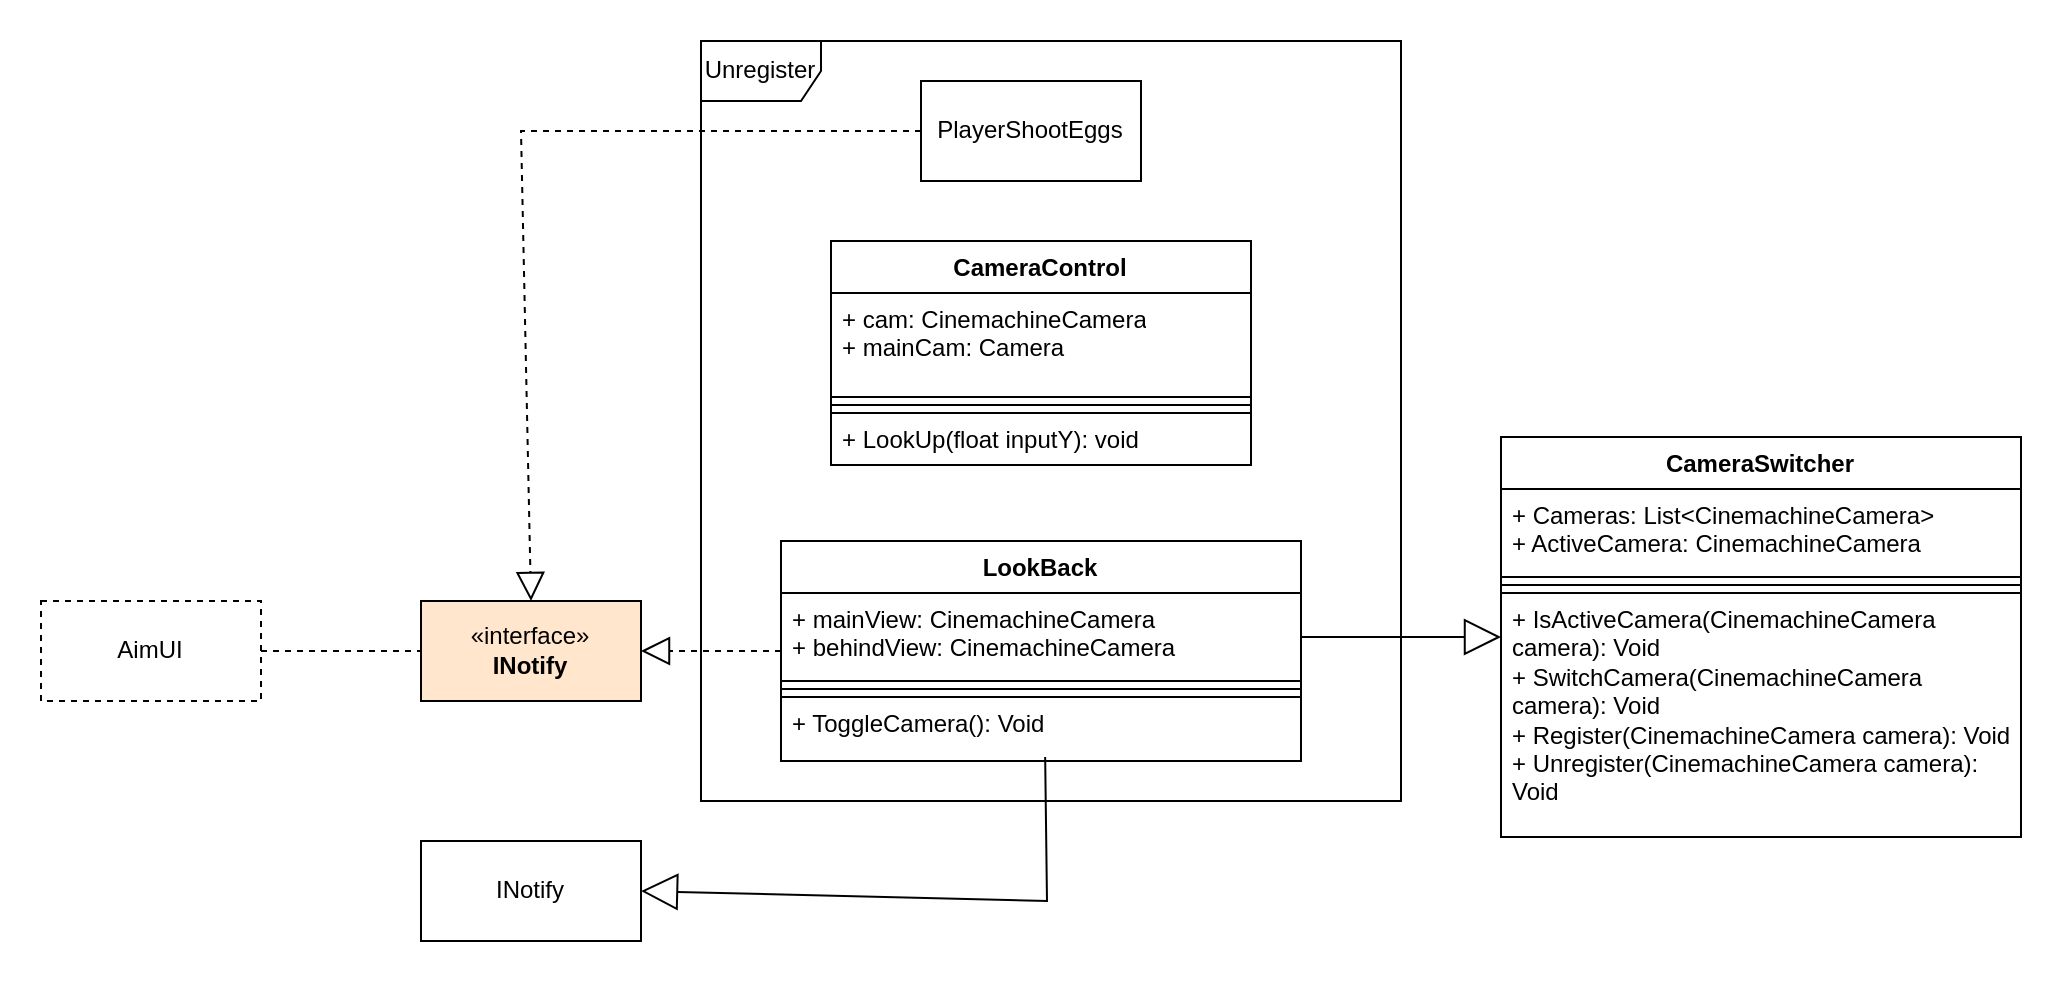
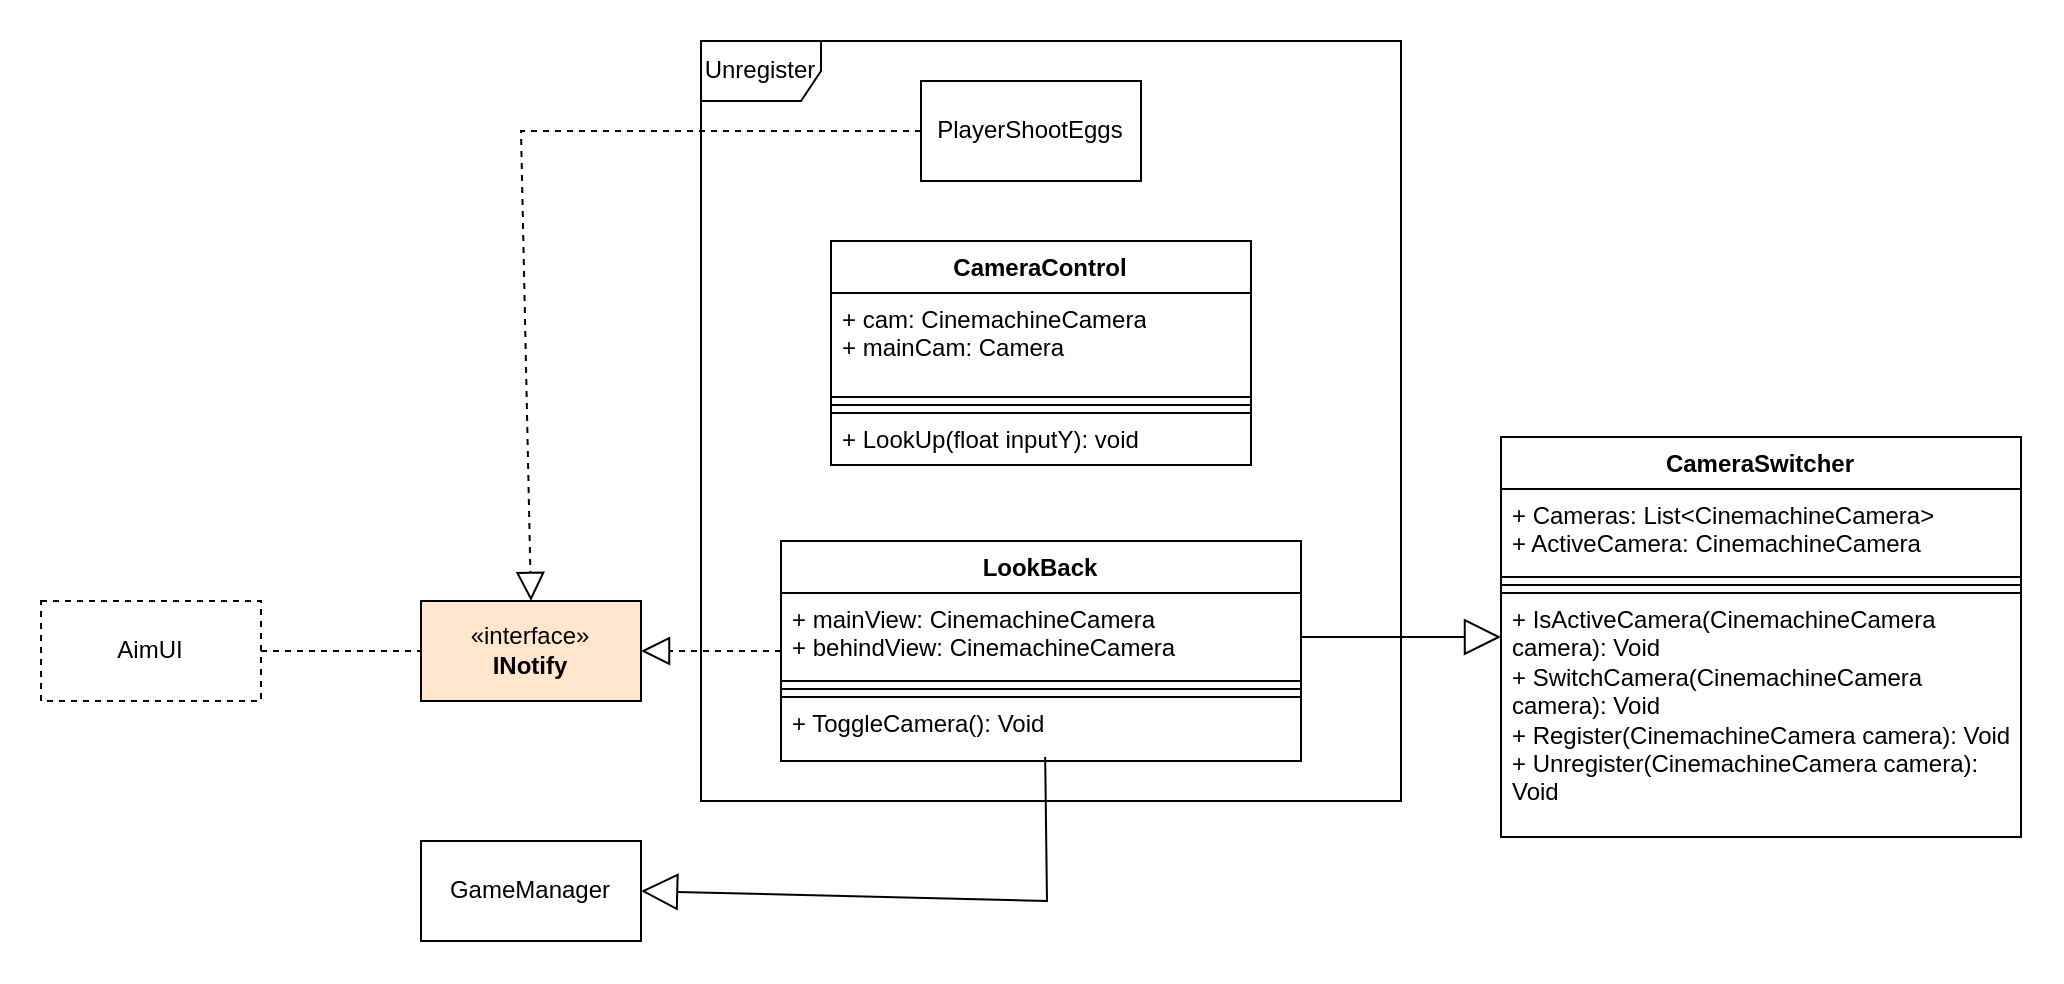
node "INotify": label "INotify" -> "GameManager"
